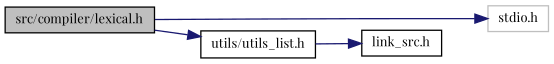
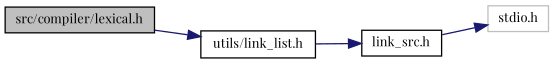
edge "src/compiler/lexical.h" -> "stdio.h": now "link_src.h" -> "stdio.h"
node "utils/utils_list.h": label "utils/utils_list.h" -> "utils/link_list.h"
